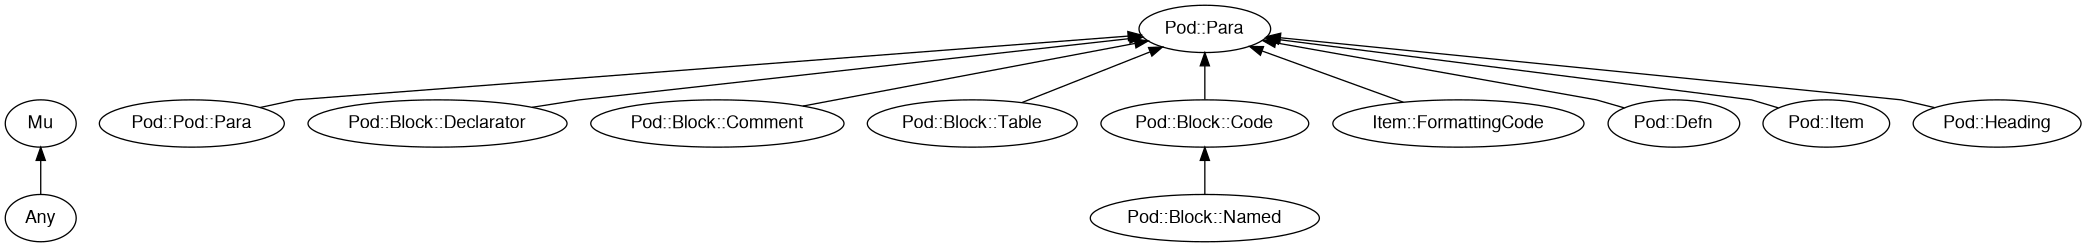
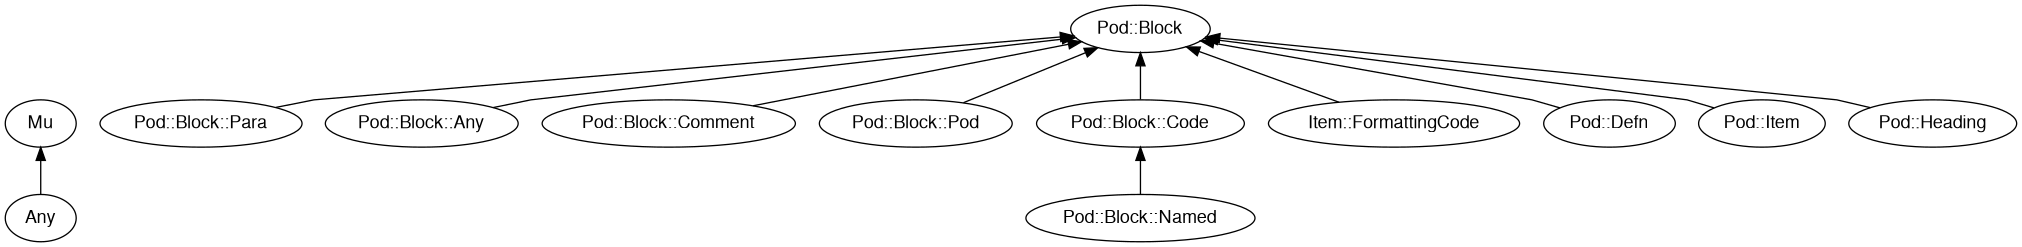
node "Pod::Para": label "Pod::Para" -> "Pod::Block"
node "Pod::Pod::Para": label "Pod::Pod::Para" -> "Pod::Block::Para"
node "Pod::Block::Declarator": label "Pod::Block::Declarator" -> "Pod::Block::Any"
node "Pod::Block::Table": label "Pod::Block::Table" -> "Pod::Block::Pod"
